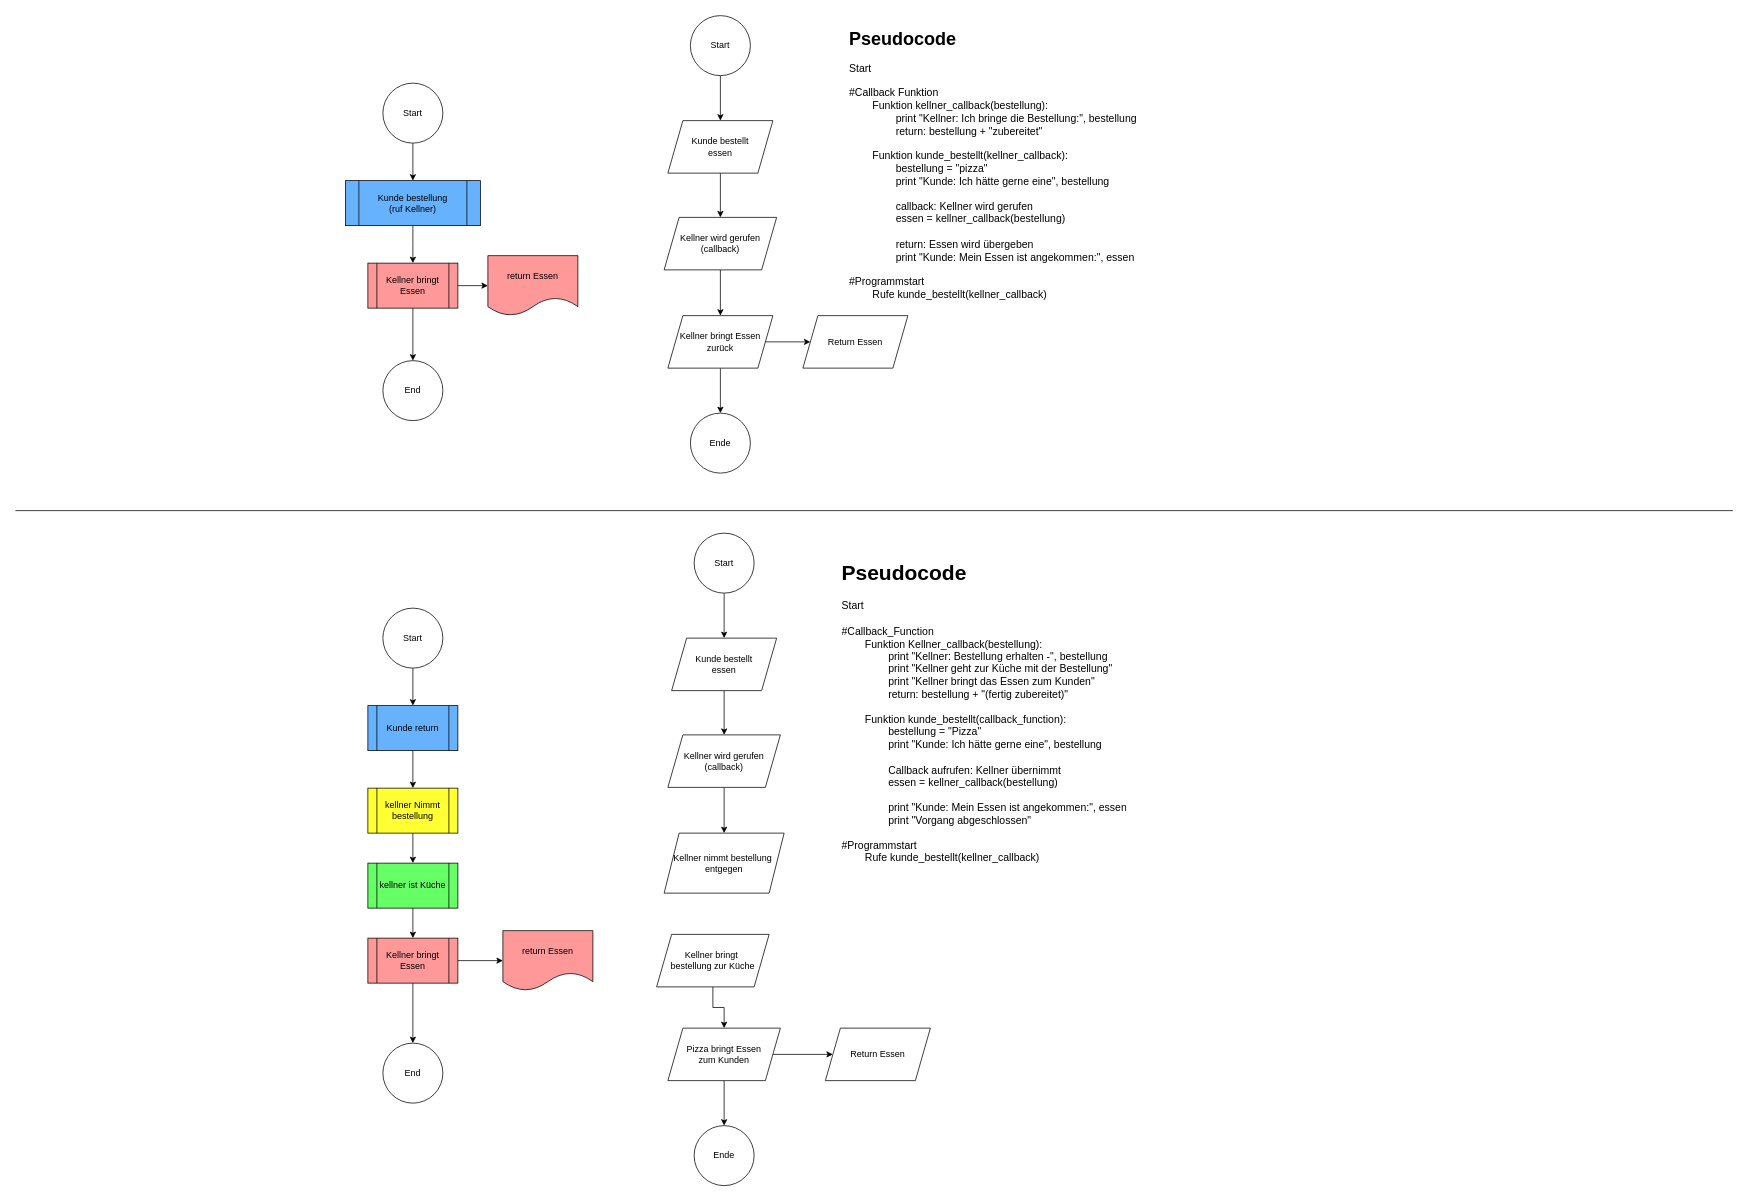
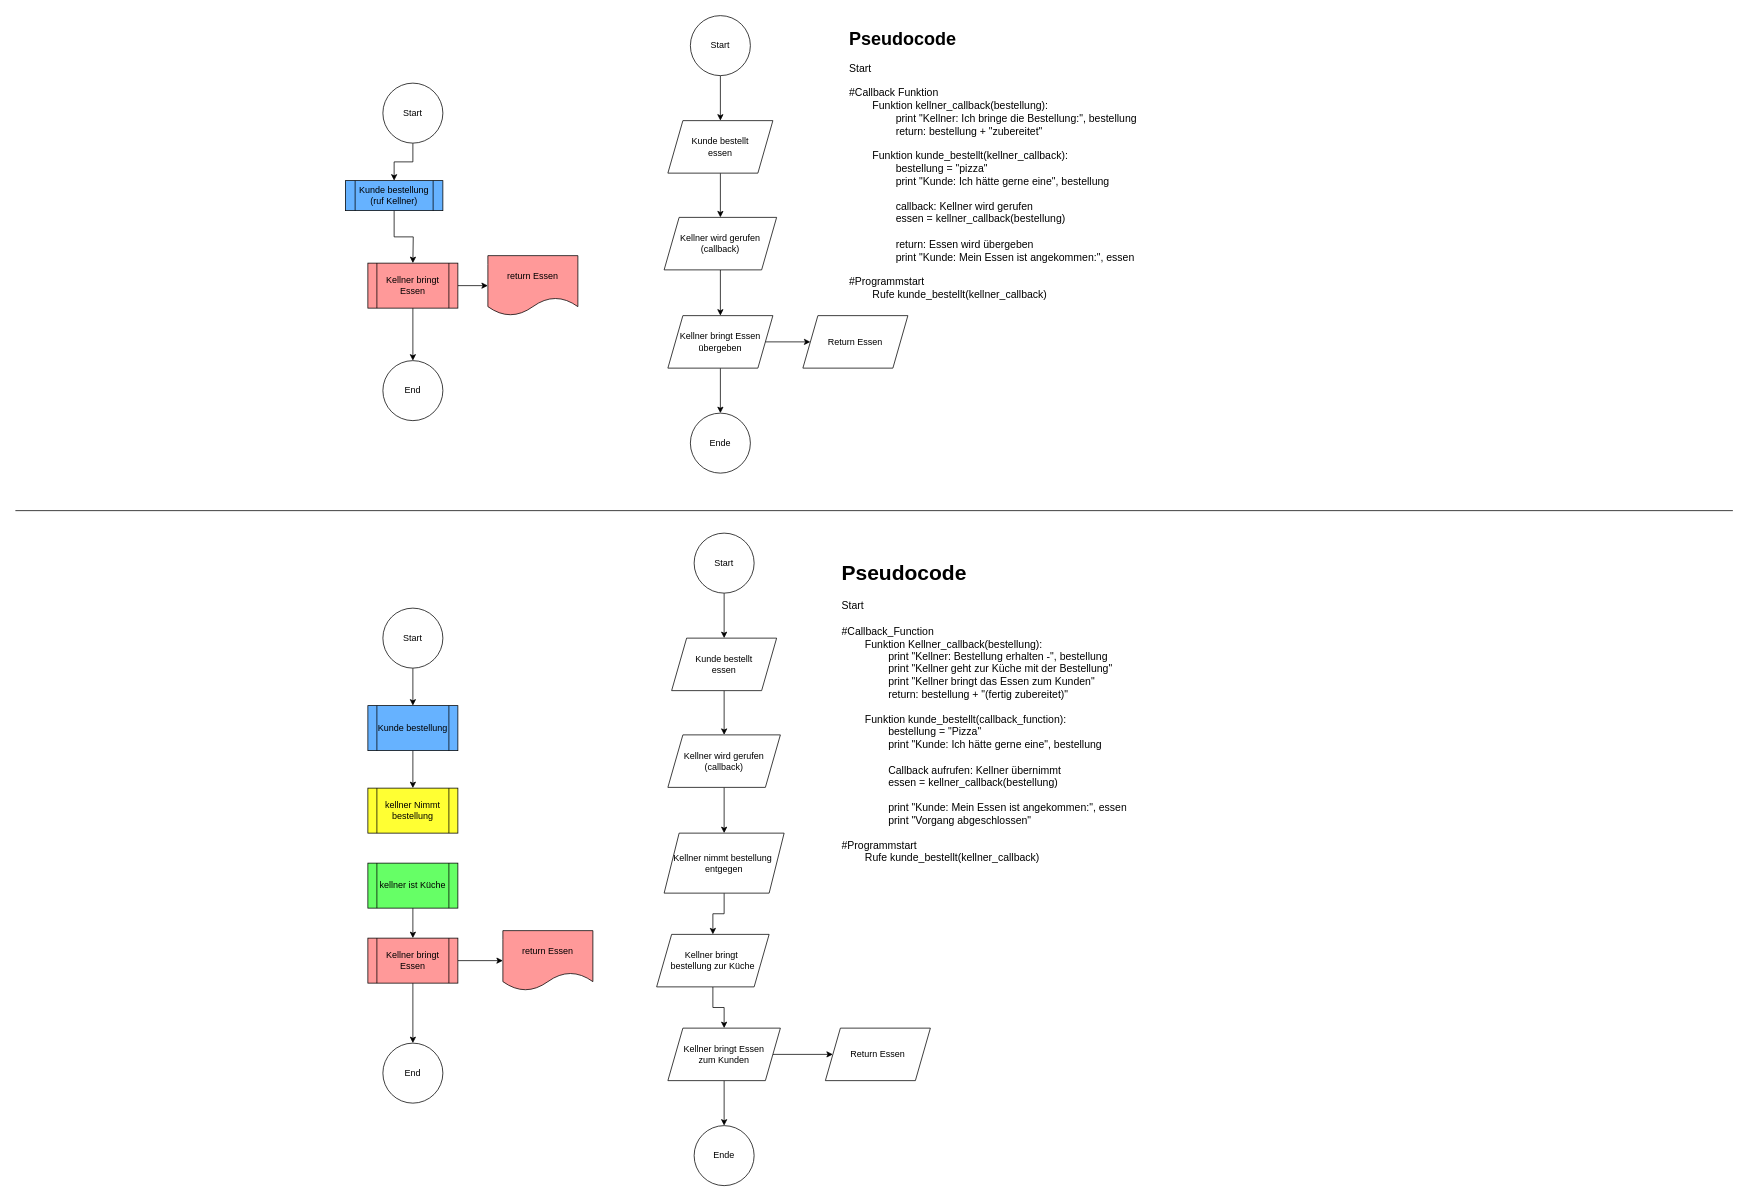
node "Kunde bestellung (ruf Kellner)": size 135x45 -> 98x30
node "Kellner bringt Essen zurück": label "Kellner bringt Essen zurück" -> "Kellner bringt Essen übergeben"
node "Kunde return": label "Kunde return" -> "Kunde bestellung"
edge "kellner Nimmt bestellung" -> "kellner ist Küche": removed
edge "Kellner nimmt bestellung entgegen" -> "Kellner bringt bestellung zur Küche": added
node "Pizza bringt Essen zum Kunden": label "Pizza bringt Essen zum Kunden" -> "Kellner bringt Essen zum Kunden"
